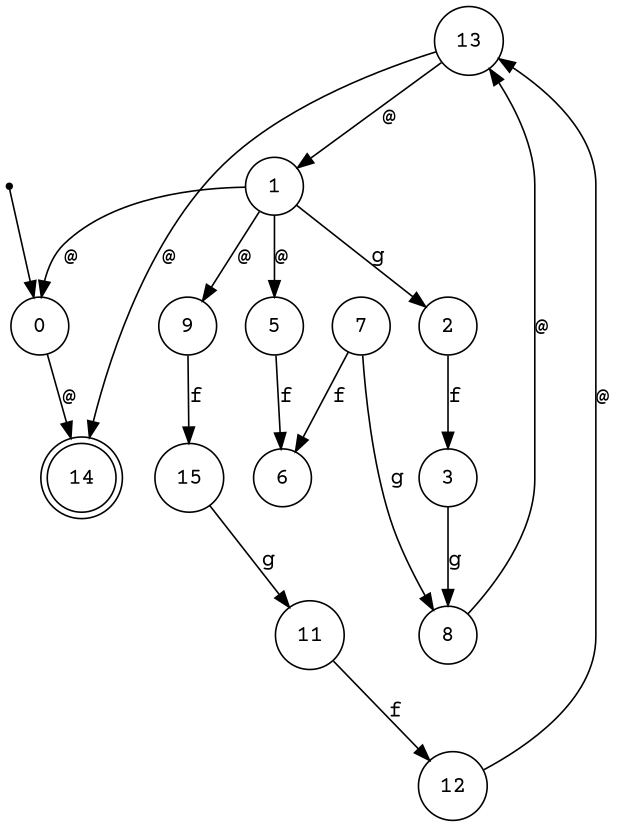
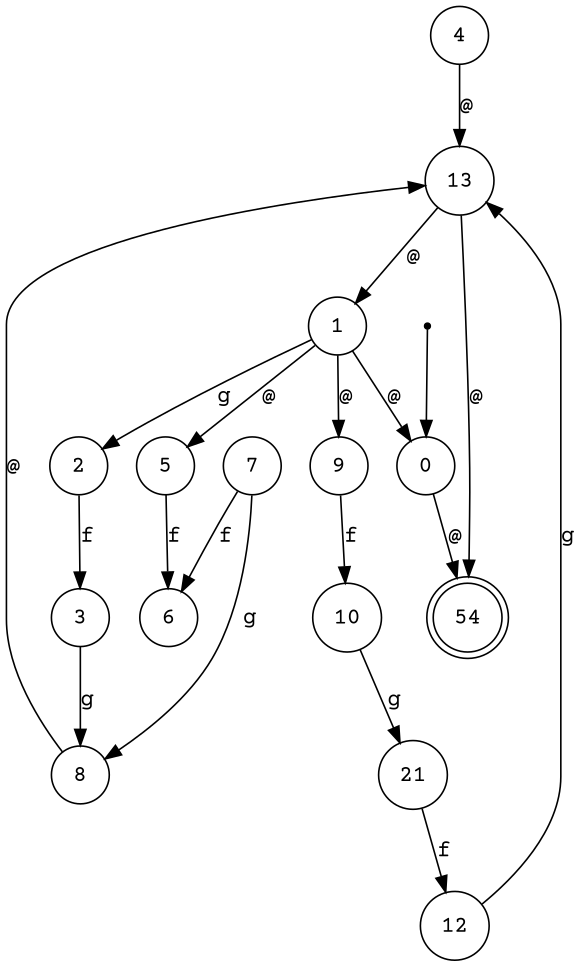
node "4": added
edge "12" -> "13": label "@" -> "g"
node "14": label "14" -> "54"
node "15": label "15" -> "10"
node "11": label "11" -> "21"
